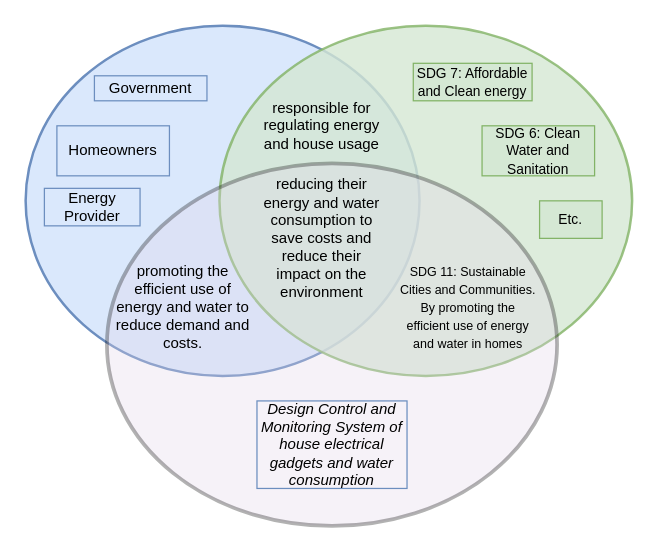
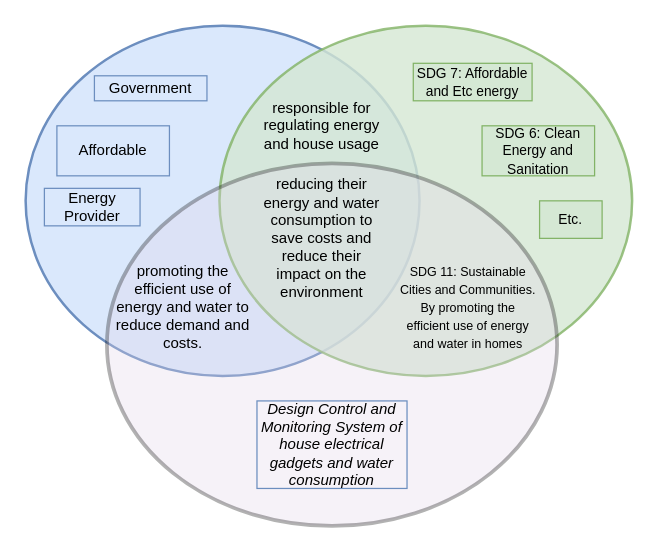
node "SDG 7: Affordable and Clean energy": label "SDG 7: Affordable and Clean energy" -> "SDG 7: Affordable and Etc energy"
node "Homeowners": label "Homeowners" -> "Affordable"
node "SDG 6: Clean Water and Sanitation": label "SDG 6: Clean Water and Sanitation" -> "SDG 6: Clean Energy and Sanitation"
